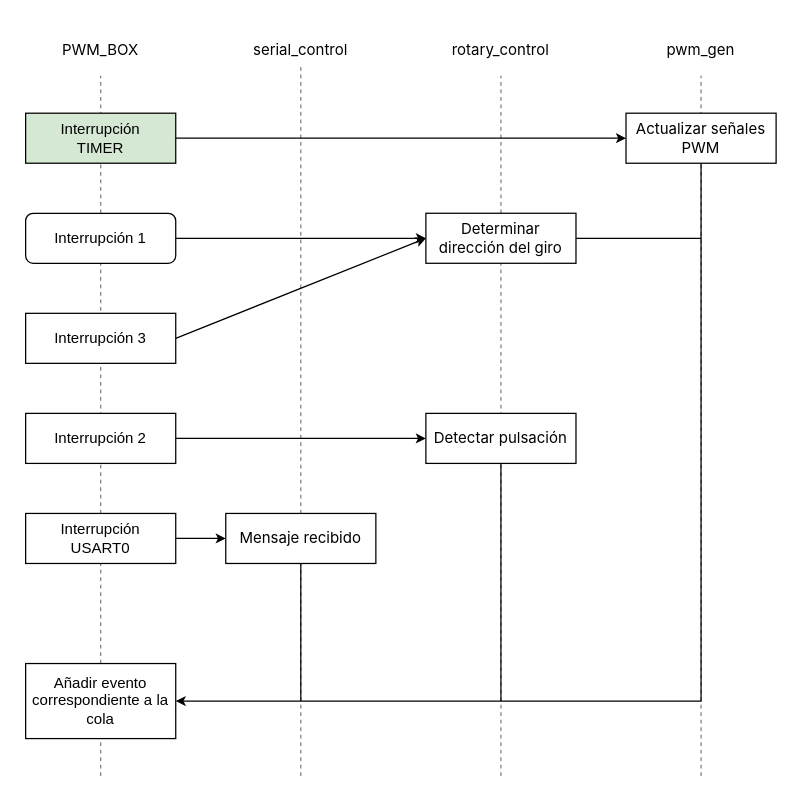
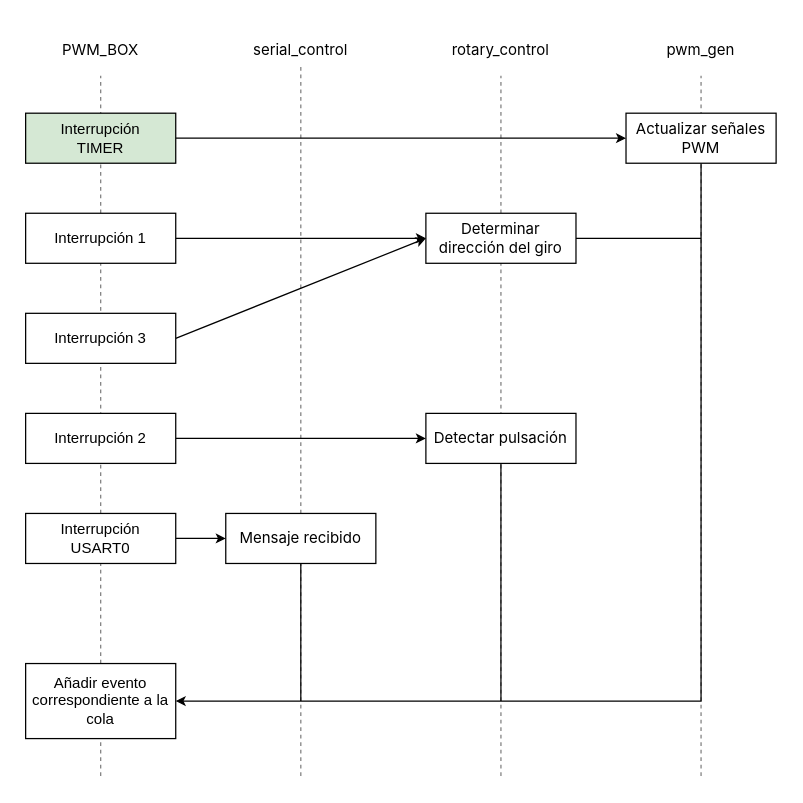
node "Interrupción 1": shape rounded rectangle -> rectangle
